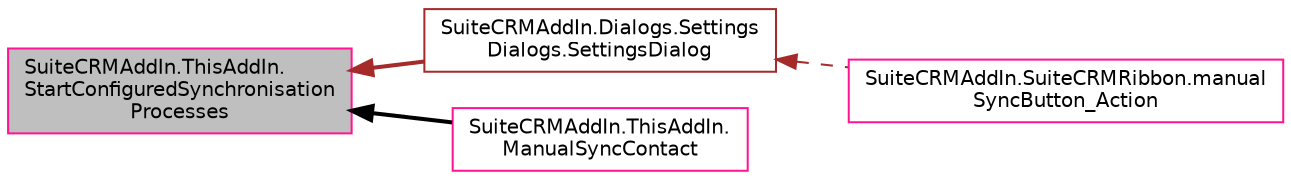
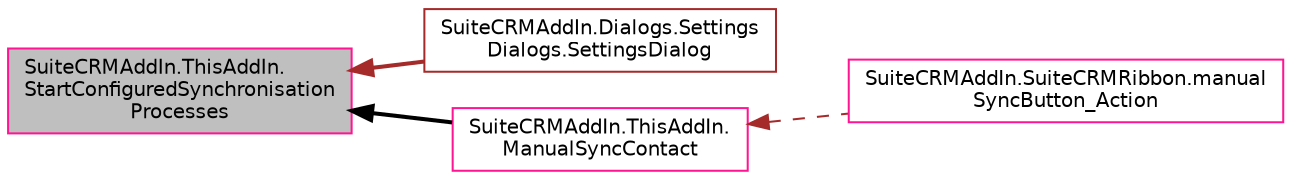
edge "SuiteCRMAddIn.SuiteCRMRibbon.manual SyncButton_Action" -> "SuiteCRMAddIn.Dialogs.Settings Dialogs.SettingsDialog": now "SuiteCRMAddIn.SuiteCRMRibbon.manual SyncButton_Action" -> "SuiteCRMAddIn.ThisAddIn. ManualSyncContact"
